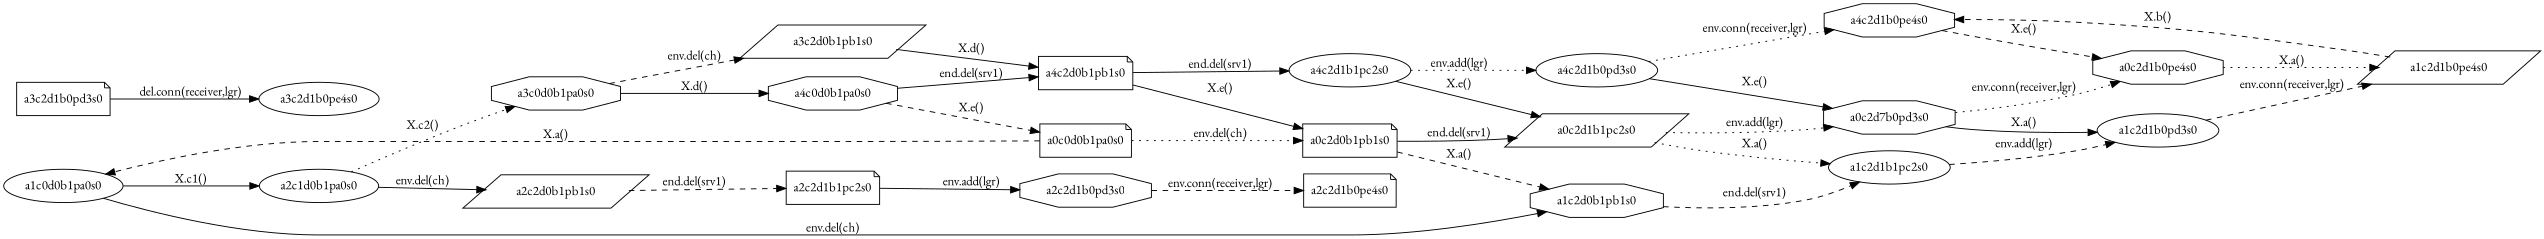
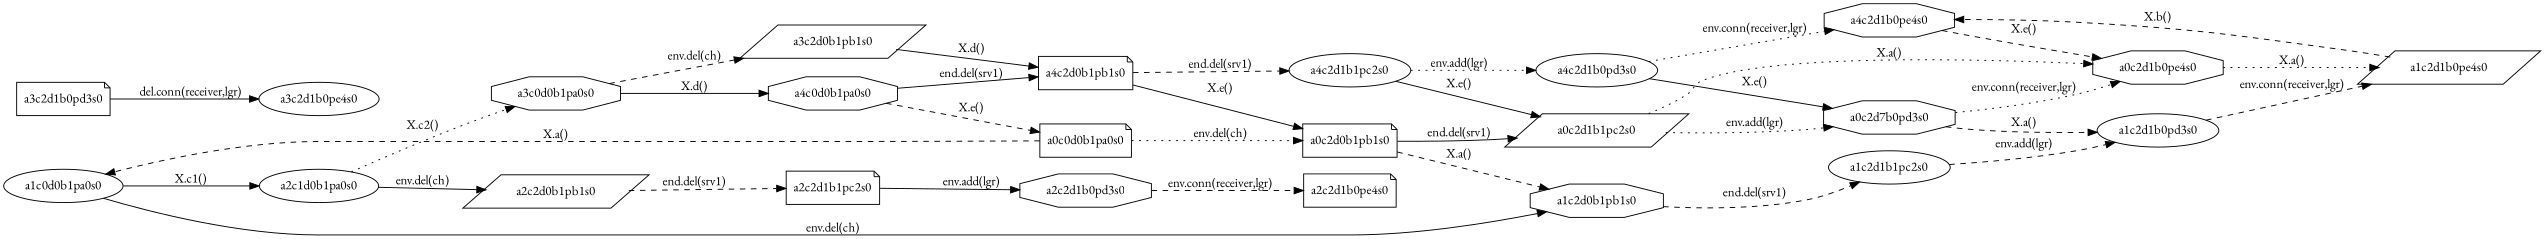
edge "a4c2d0b1pb1s0" -> "a4c2d1b1pc2s0": style solid -> dashed
edge "a0c2d7b0pd3s0" -> "a1c2d1b0pd3s0": style solid -> dashed
edge "a0c2d1b1pc2s0" -> "a1c2d1b1pc2s0": now "a0c2d1b1pc2s0" -> "a0c2d1b0pe4s0"
